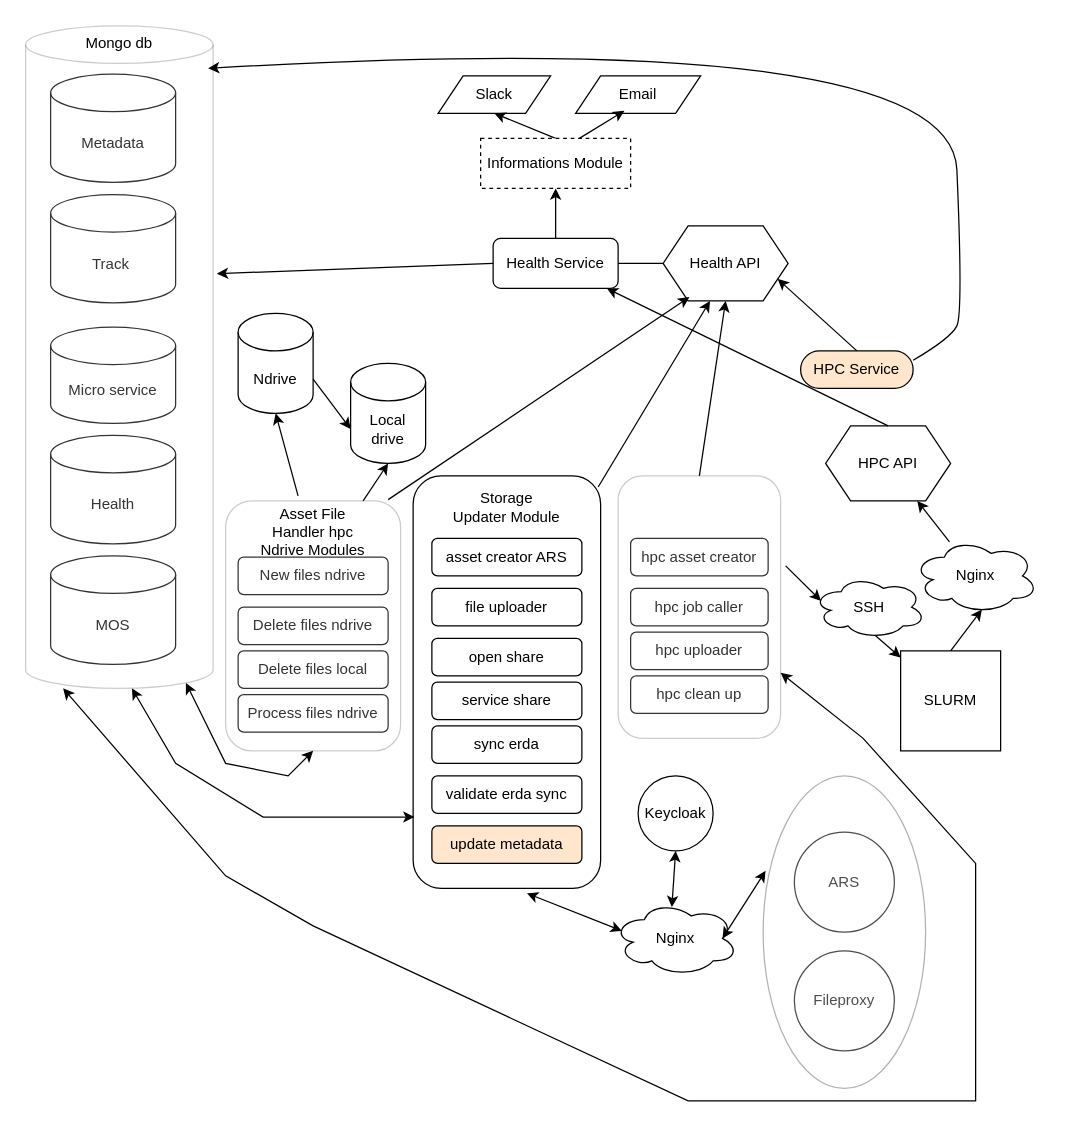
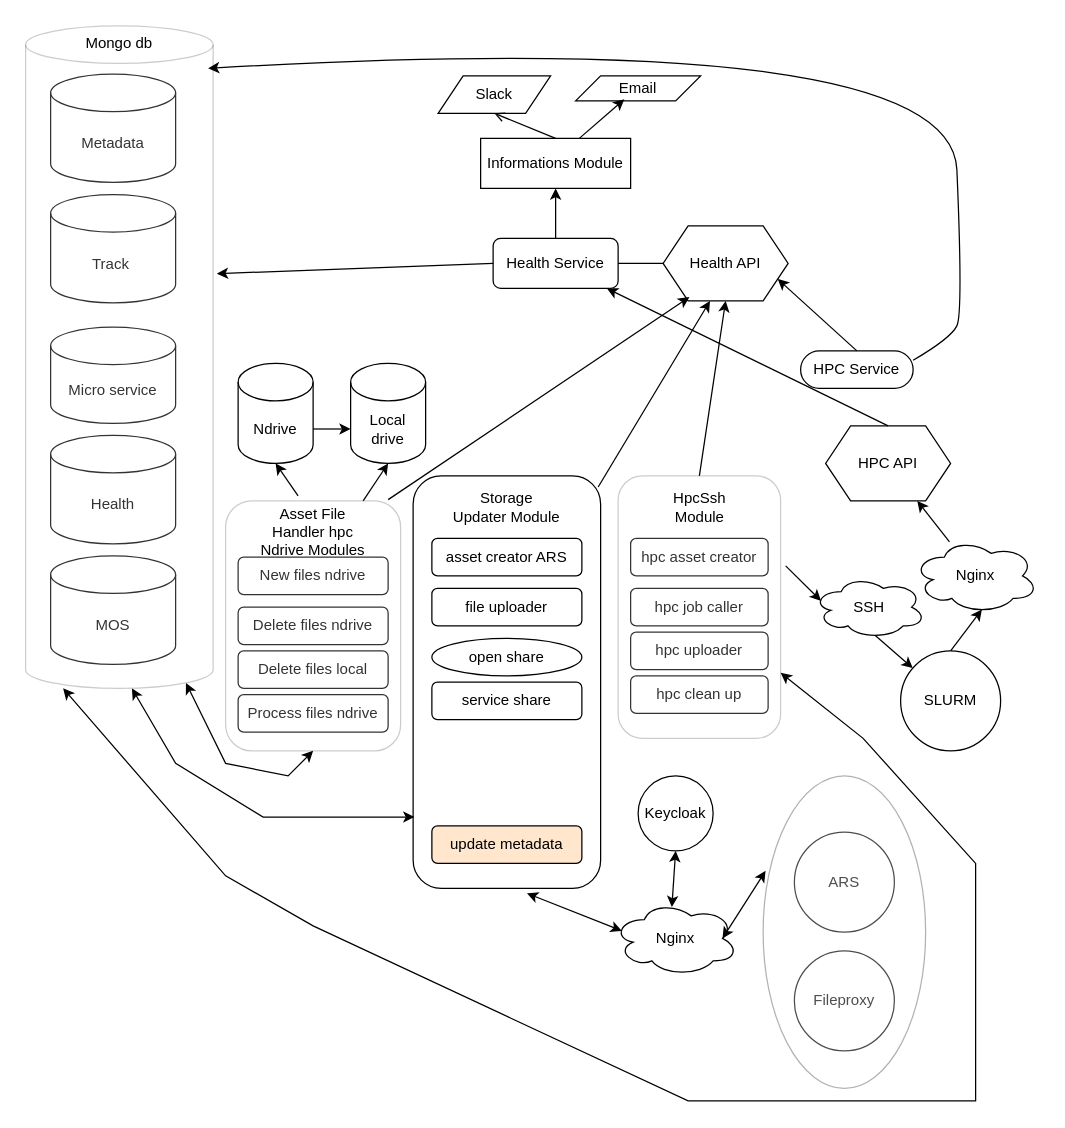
node "Email": size 125x38 -> 125x25
edge "Informations Module" -> "Slack": arrowhead classic -> open
node "Informations Module": style dashed -> solid
node "Ndrive": moved (276, 363) -> (276, 413)
node "HPC Service": fillcolor #ffe6cc -> #ffffff
node "HpcSsh Module": added
node "open share": shape rounded rectangle -> ellipse
node "SLURM": shape rectangle -> ellipse
node "sync erda": removed
node "validate erda sync": removed
